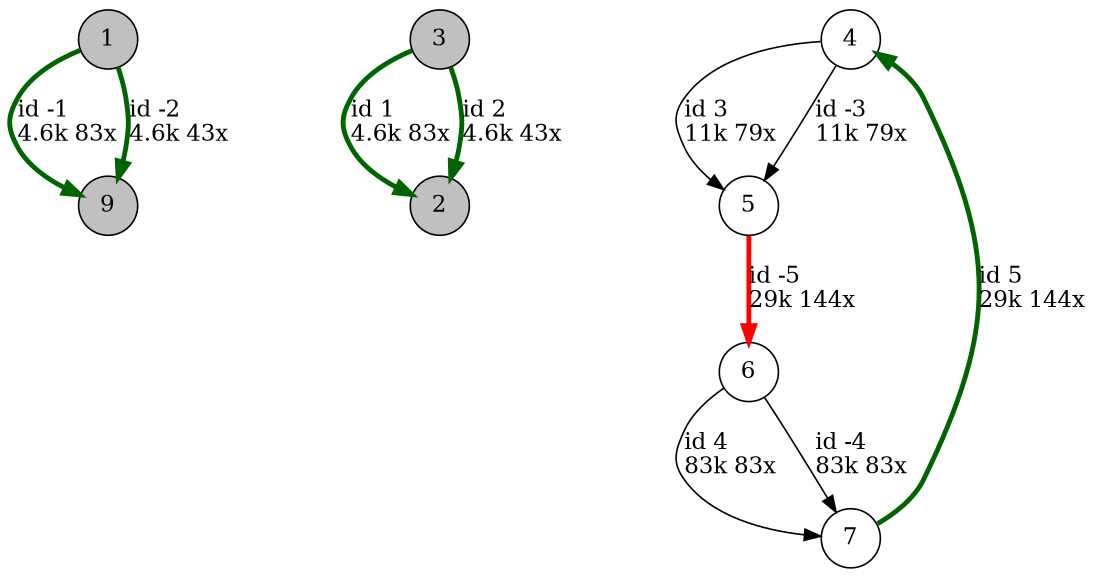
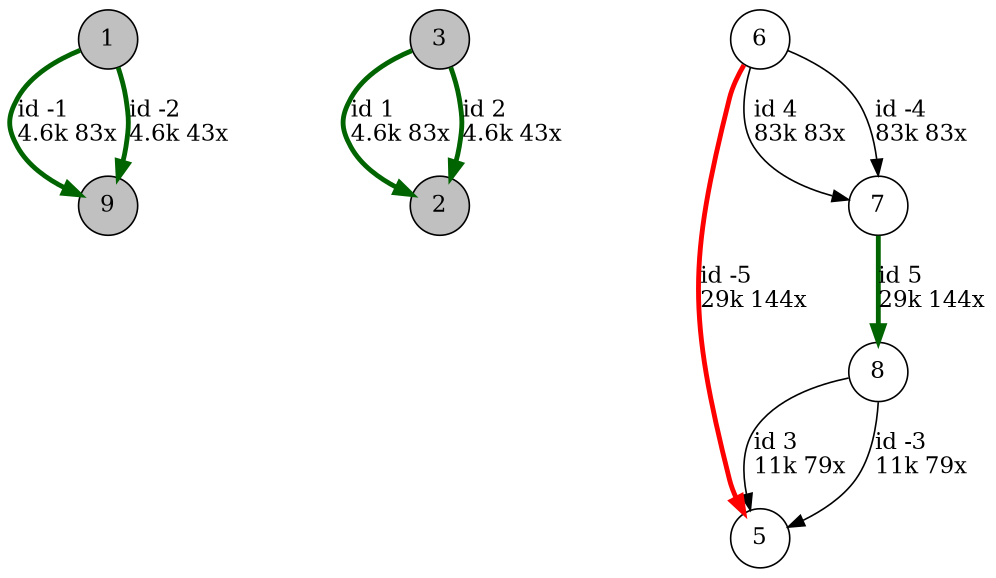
node "4": label "4" -> "8"
edge "5" -> "6": reversed
